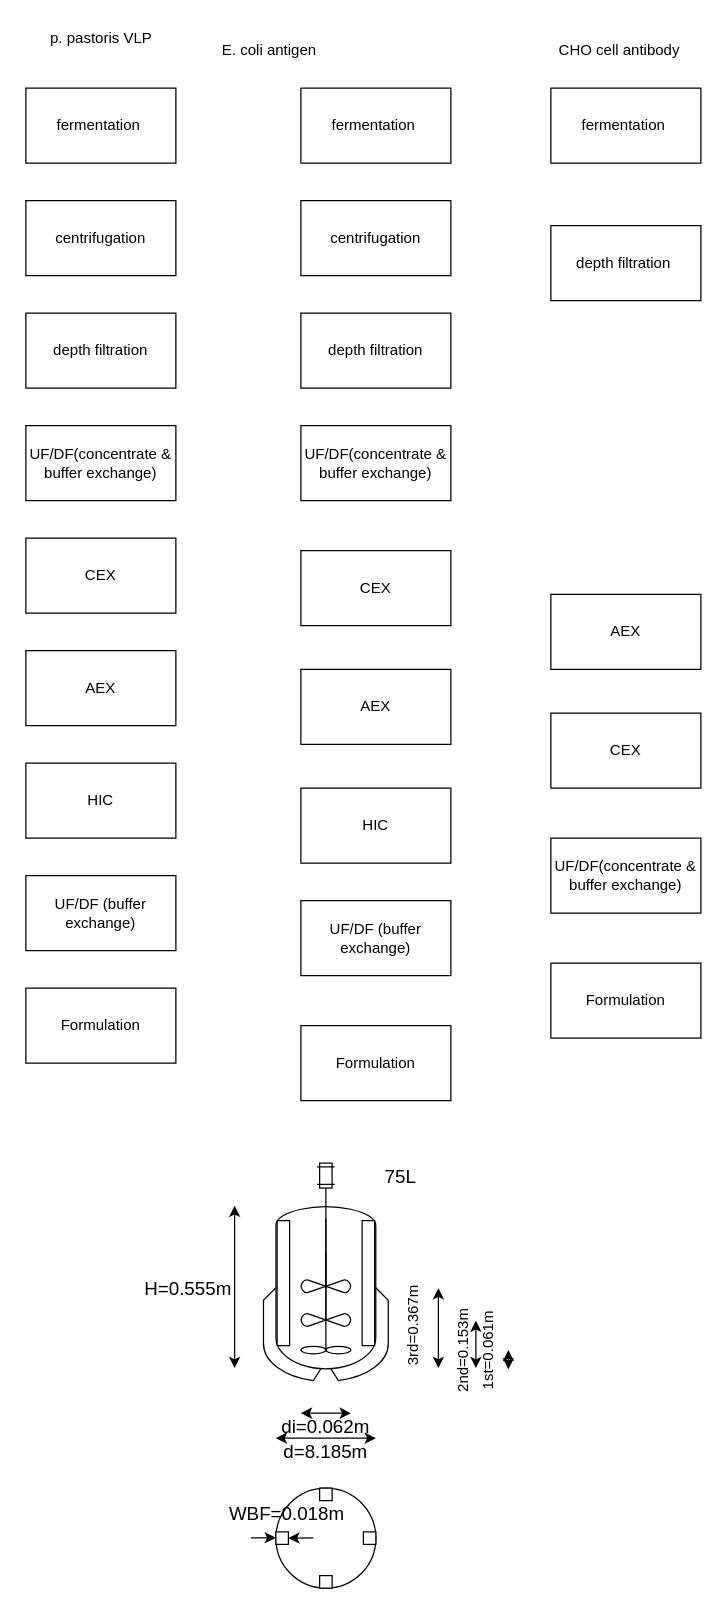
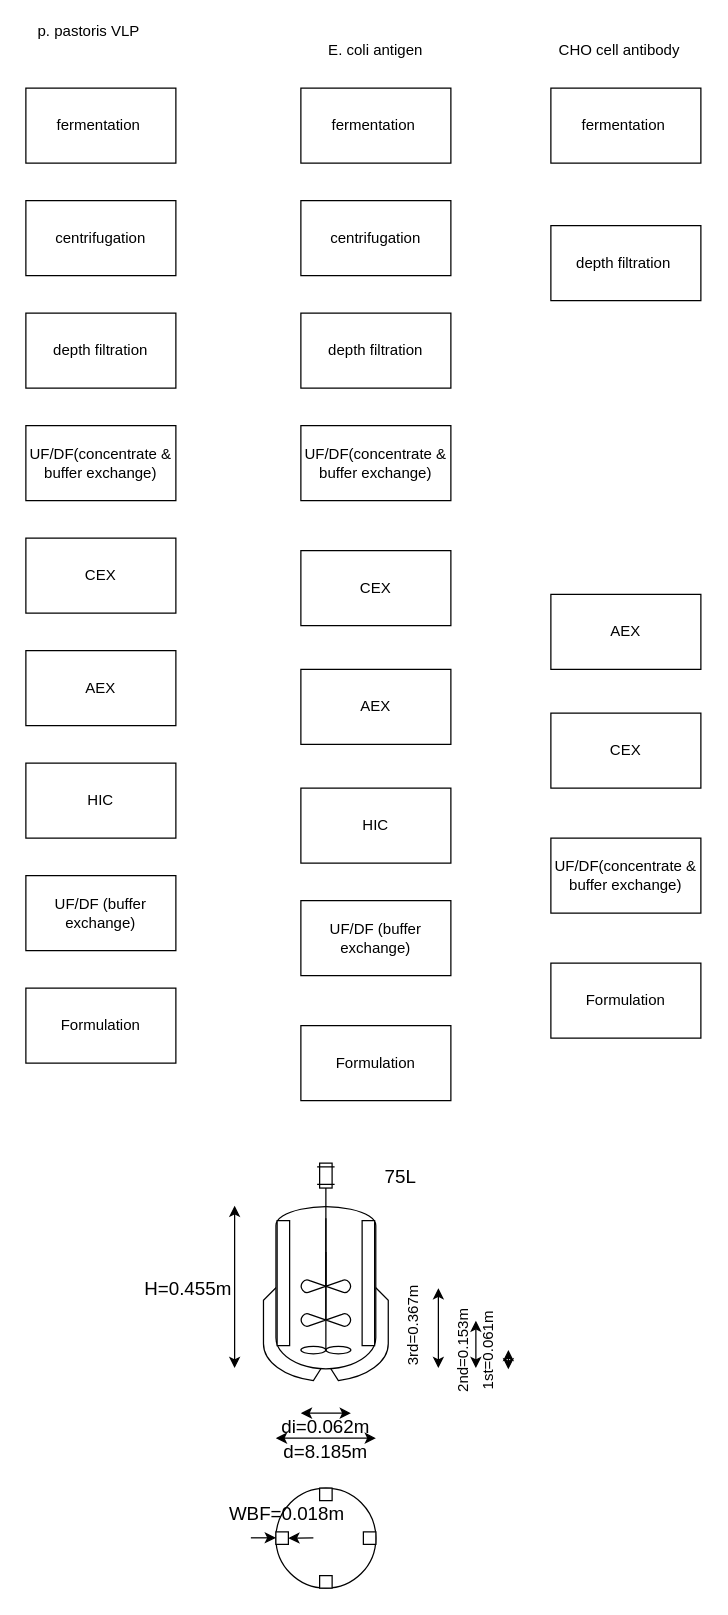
node "p. pastoris VLP": moved (101, 38) -> (88, 32)
node "E. coli antigen": moved (269, 51) -> (376, 51)
node "H=0.555m": label "H=0.555m" -> "H=0.455m"
